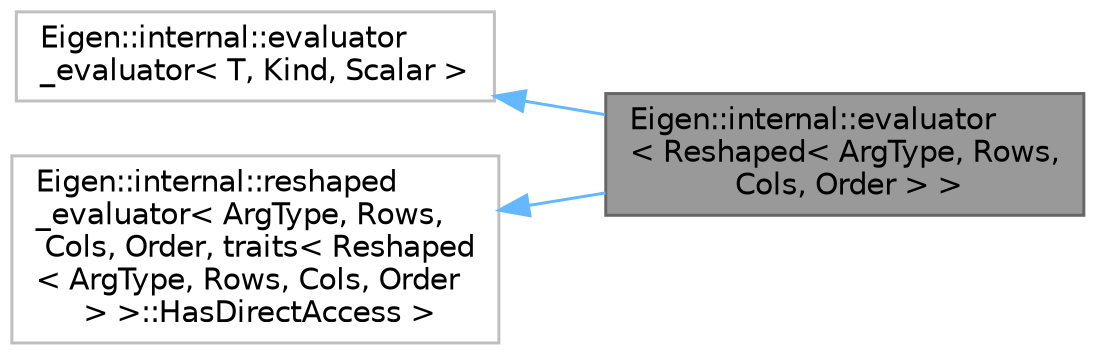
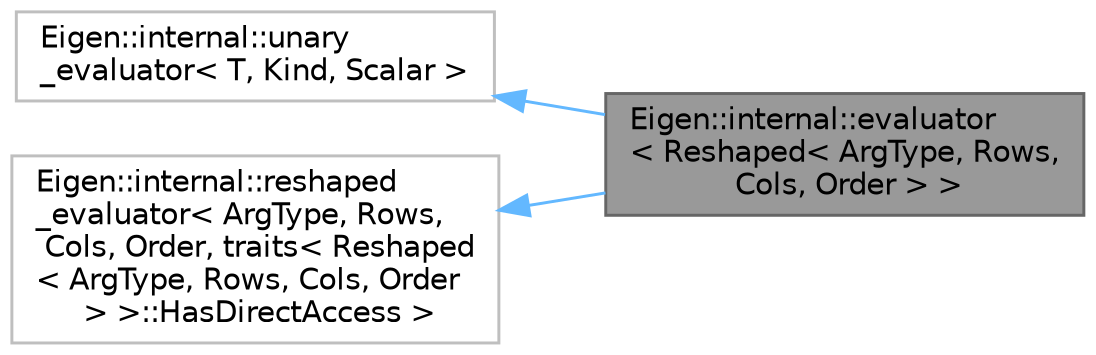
node "Eigen::internal::evaluator _evaluator< T, Kind, Scalar >": label "Eigen::internal::evaluator _evaluator< T, Kind, Scalar >" -> "Eigen::internal::unary _evaluator< T, Kind, Scalar >"
